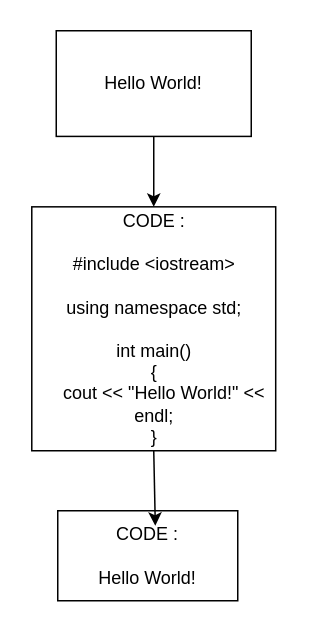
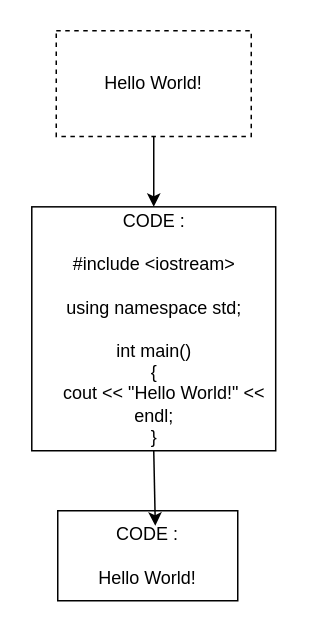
node "Hello World!": style solid -> dashed
